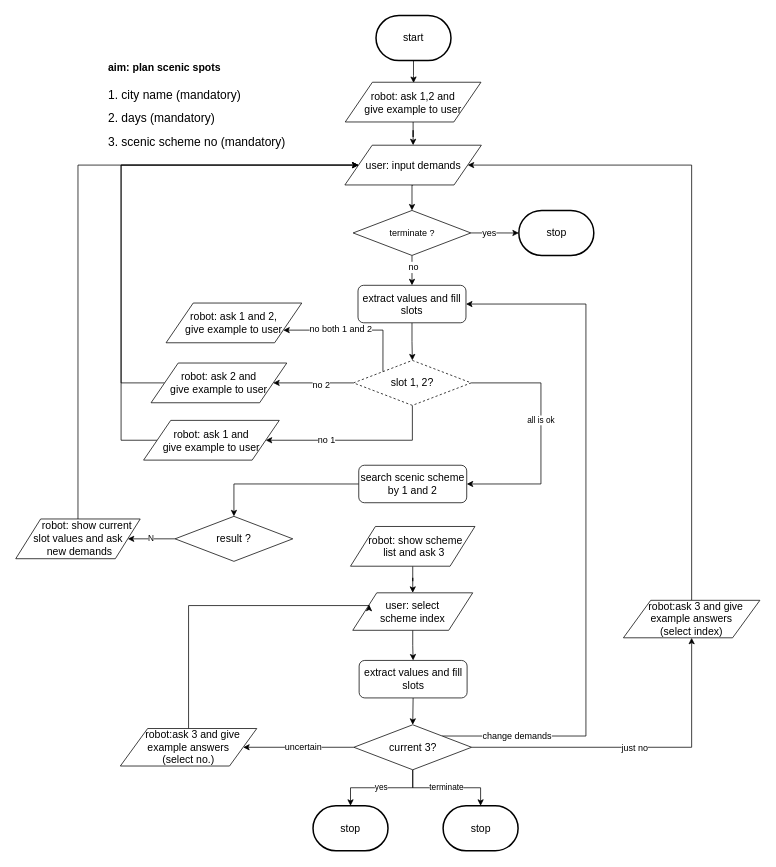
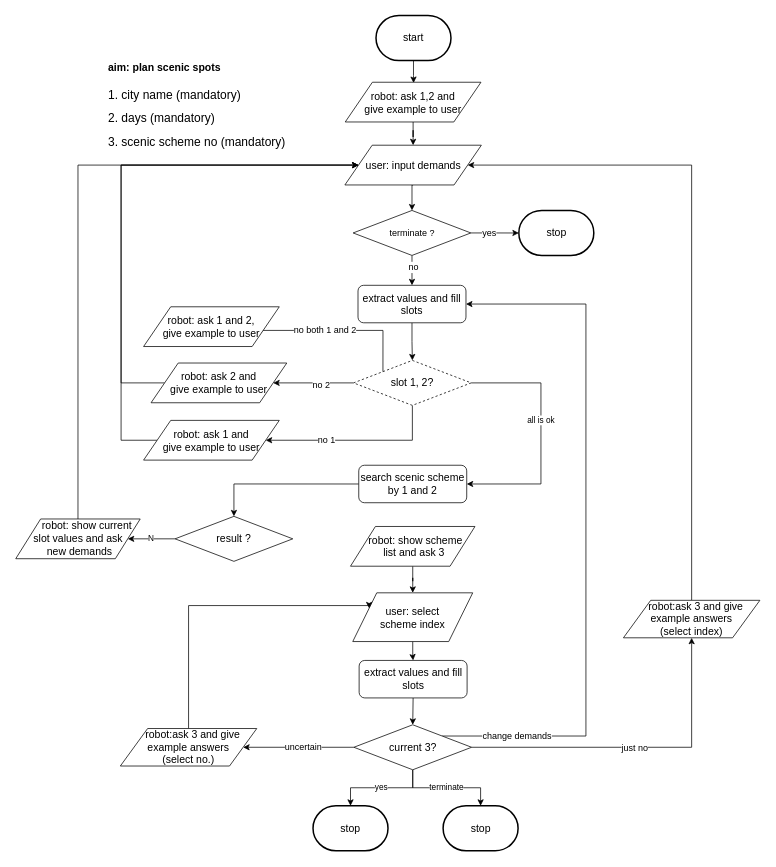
node "robot: ask 1 and 2, give example to user": moved (234, 323) -> (212, 327)
node "user: select scheme index": size 120x38 -> 120x49
